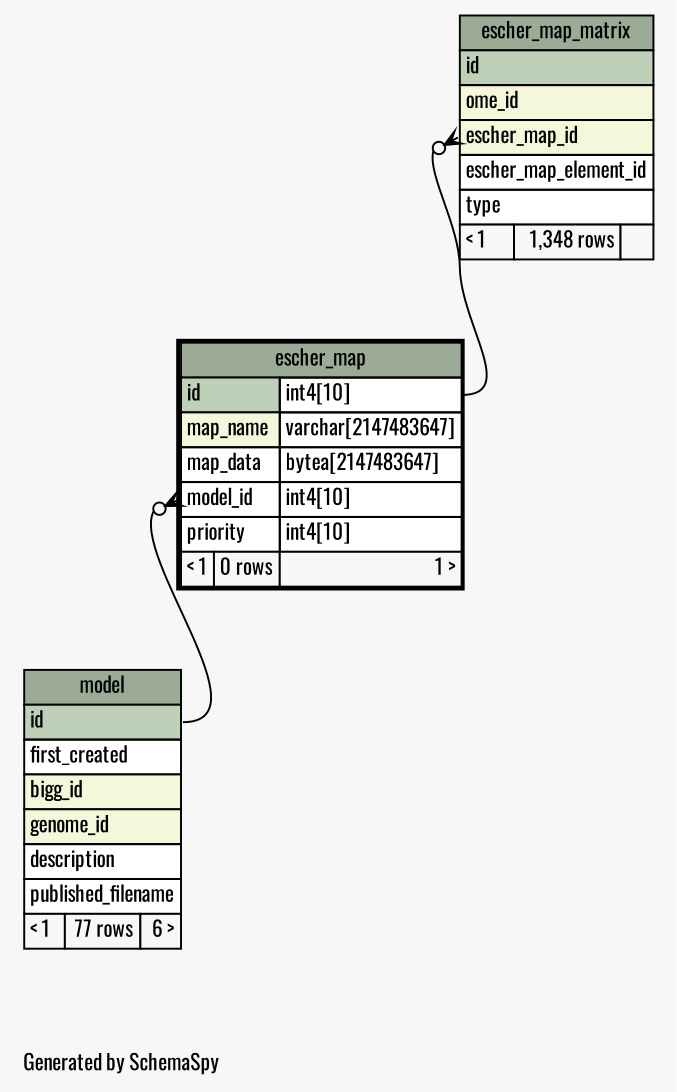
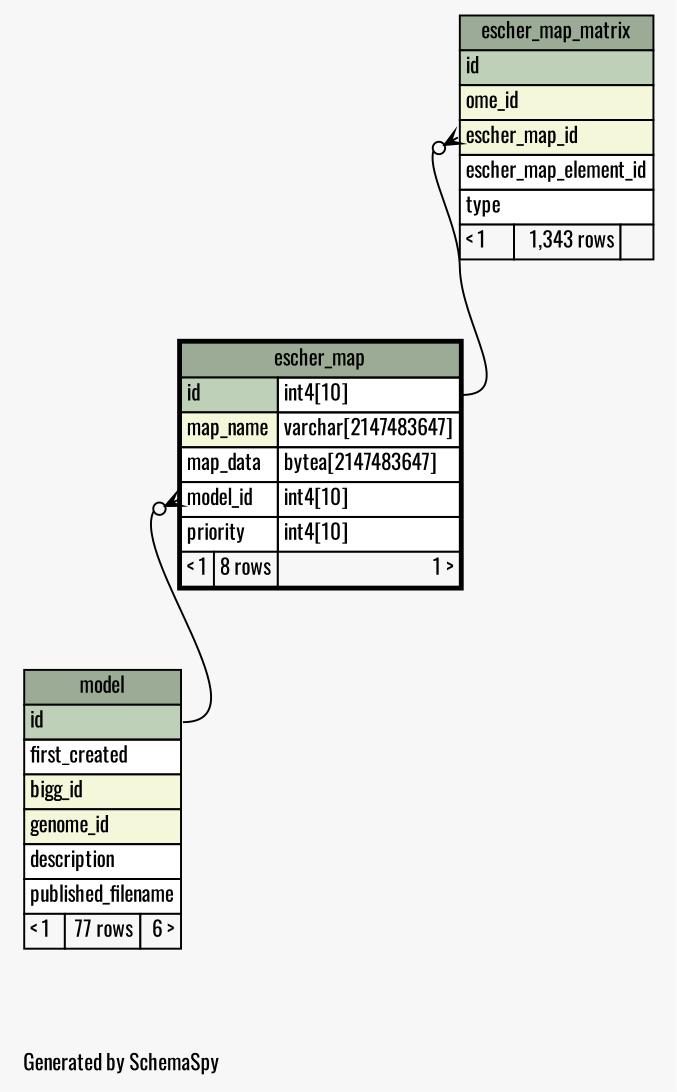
node "escher_map_matrix": text "1,348 rows" -> "1,343 rows"
node "escher_map": text "0 rows" -> "8 rows"
